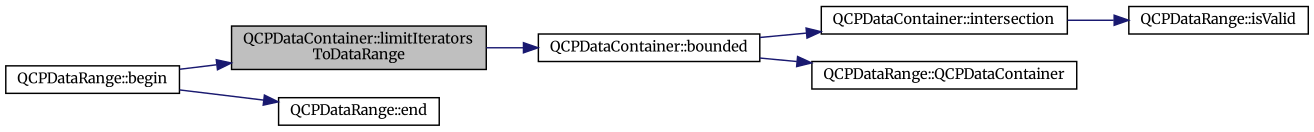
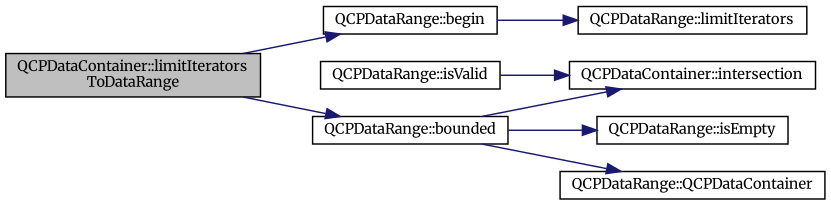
edge "QCPDataContainer::intersection" -> "QCPDataRange::isValid": reversed
node "QCPDataContainer::bounded": label "QCPDataContainer::bounded" -> "QCPDataRange::bounded"
edge "QCPDataRange::begin" -> "QCPDataContainer::limitIterators ToDataRange": reversed
node "QCPDataRange::end": label "QCPDataRange::end" -> "QCPDataRange::limitIterators"
node "QCPDataRange::isEmpty": added
